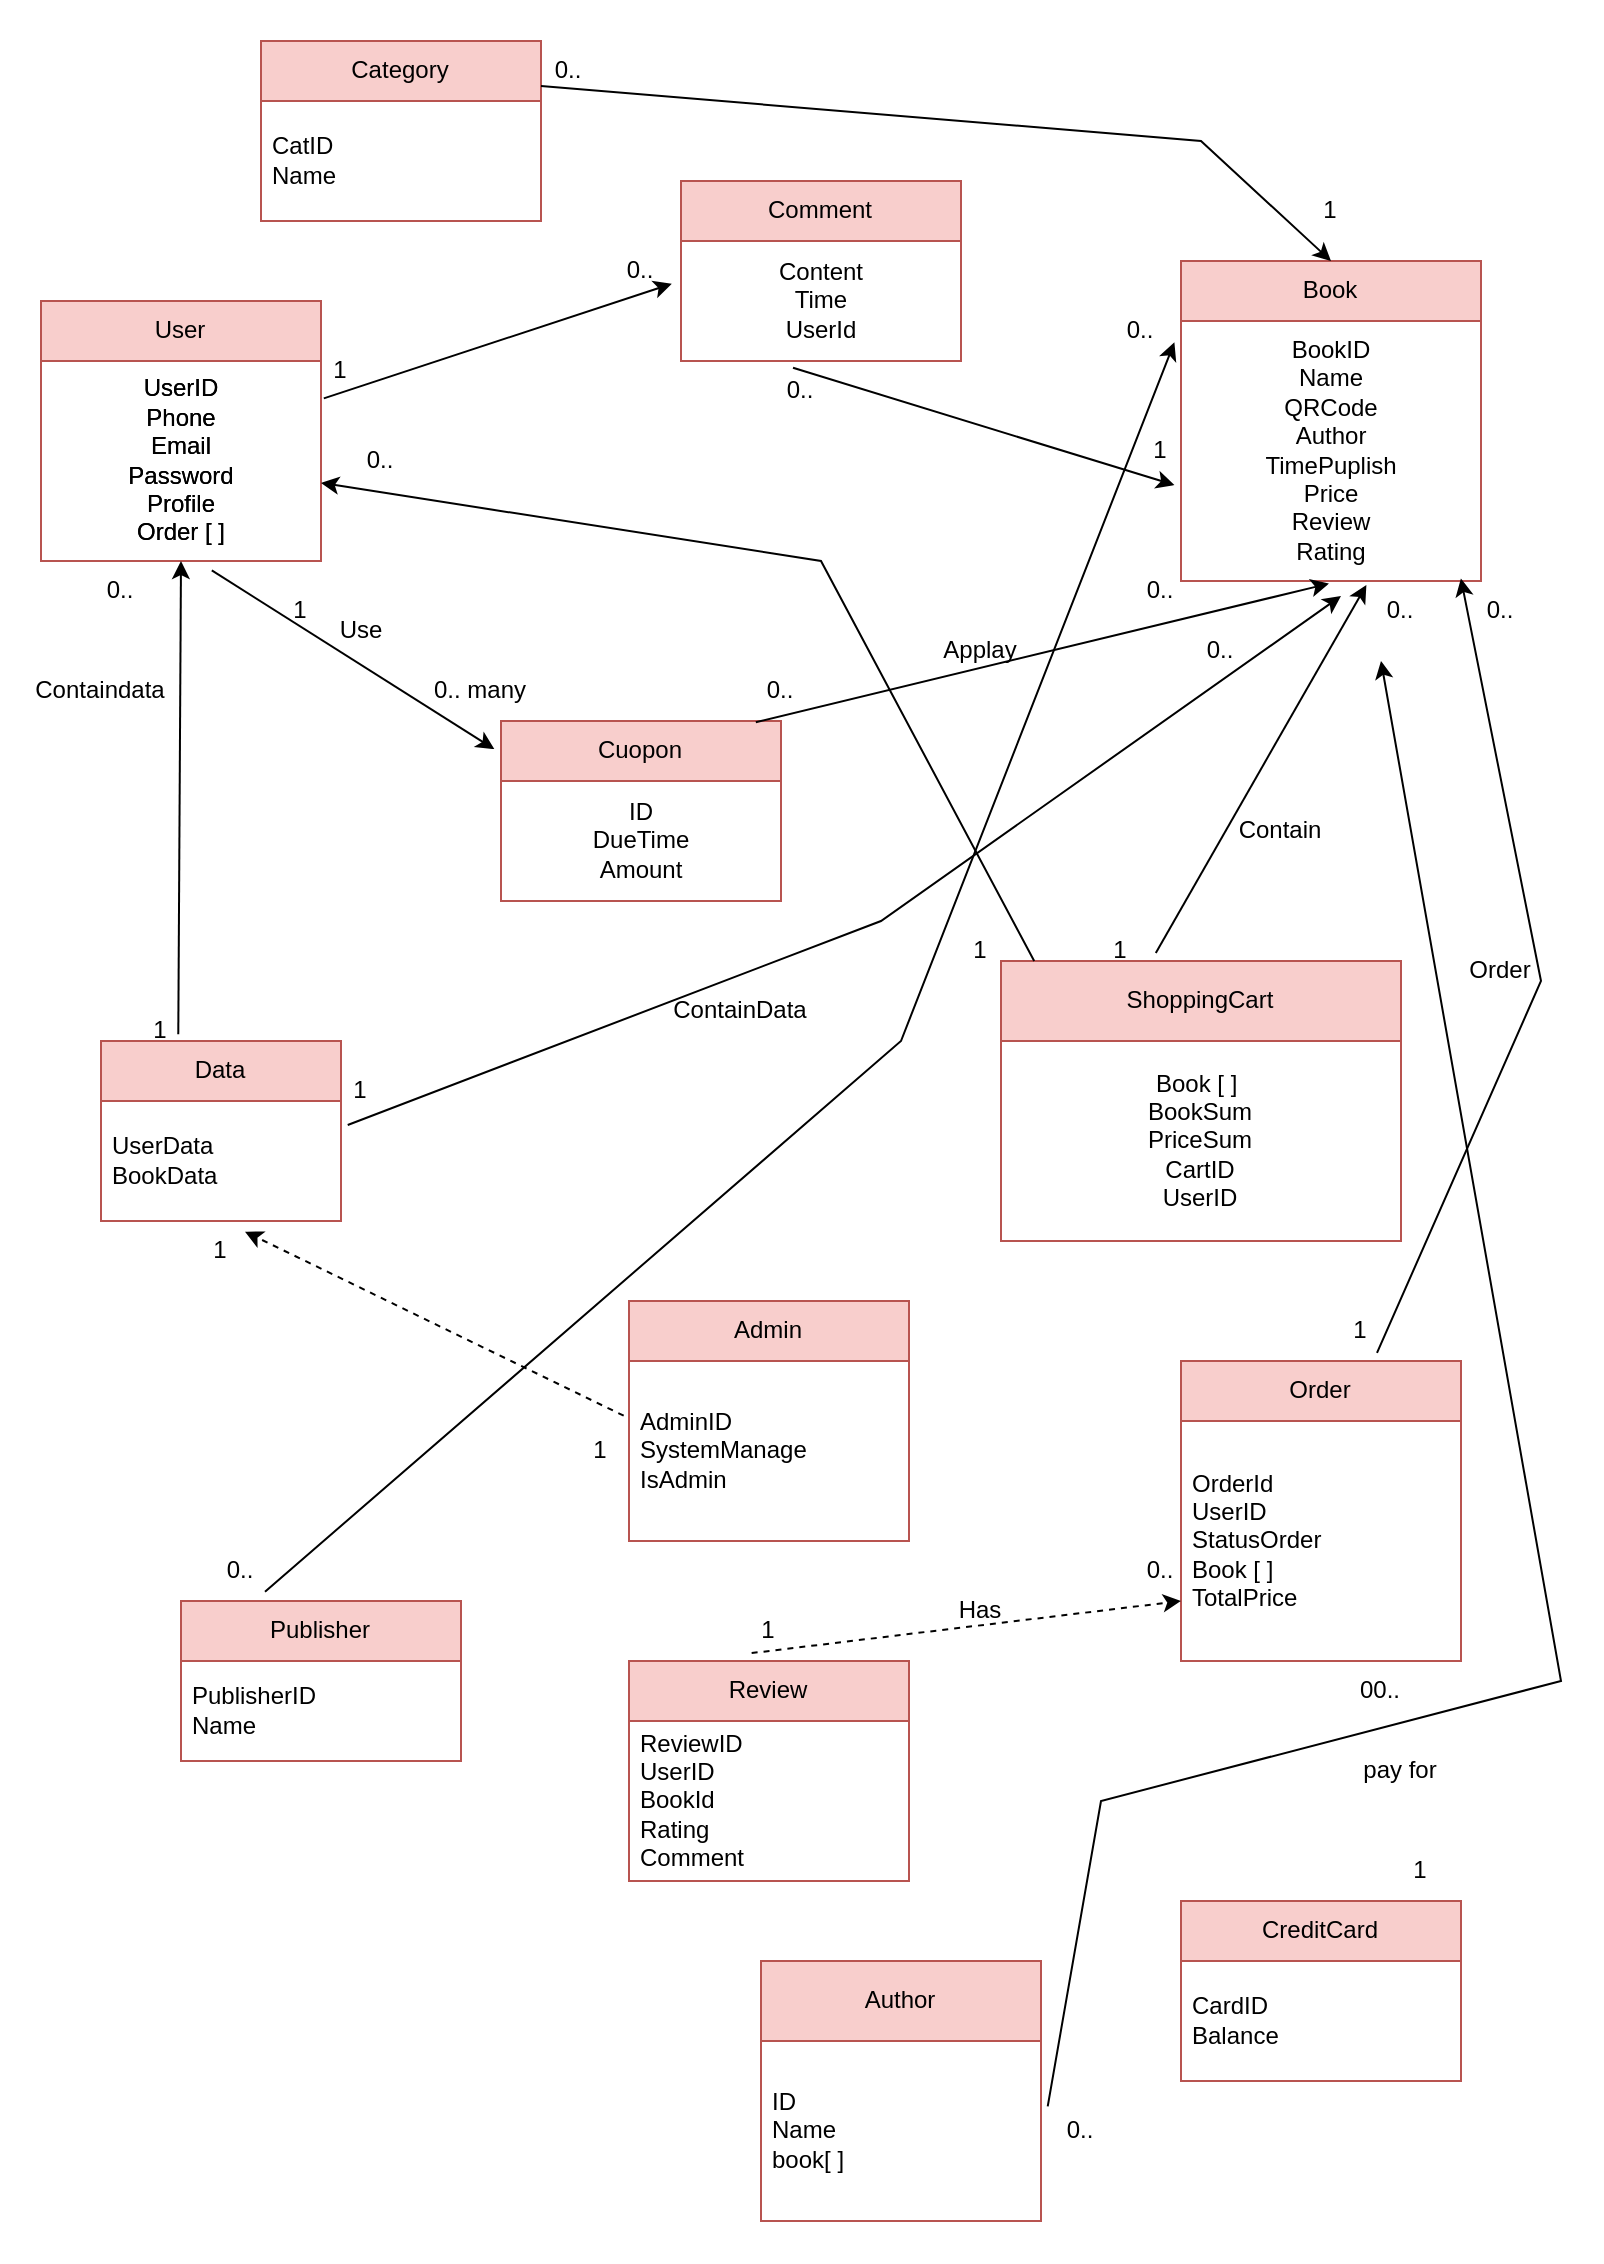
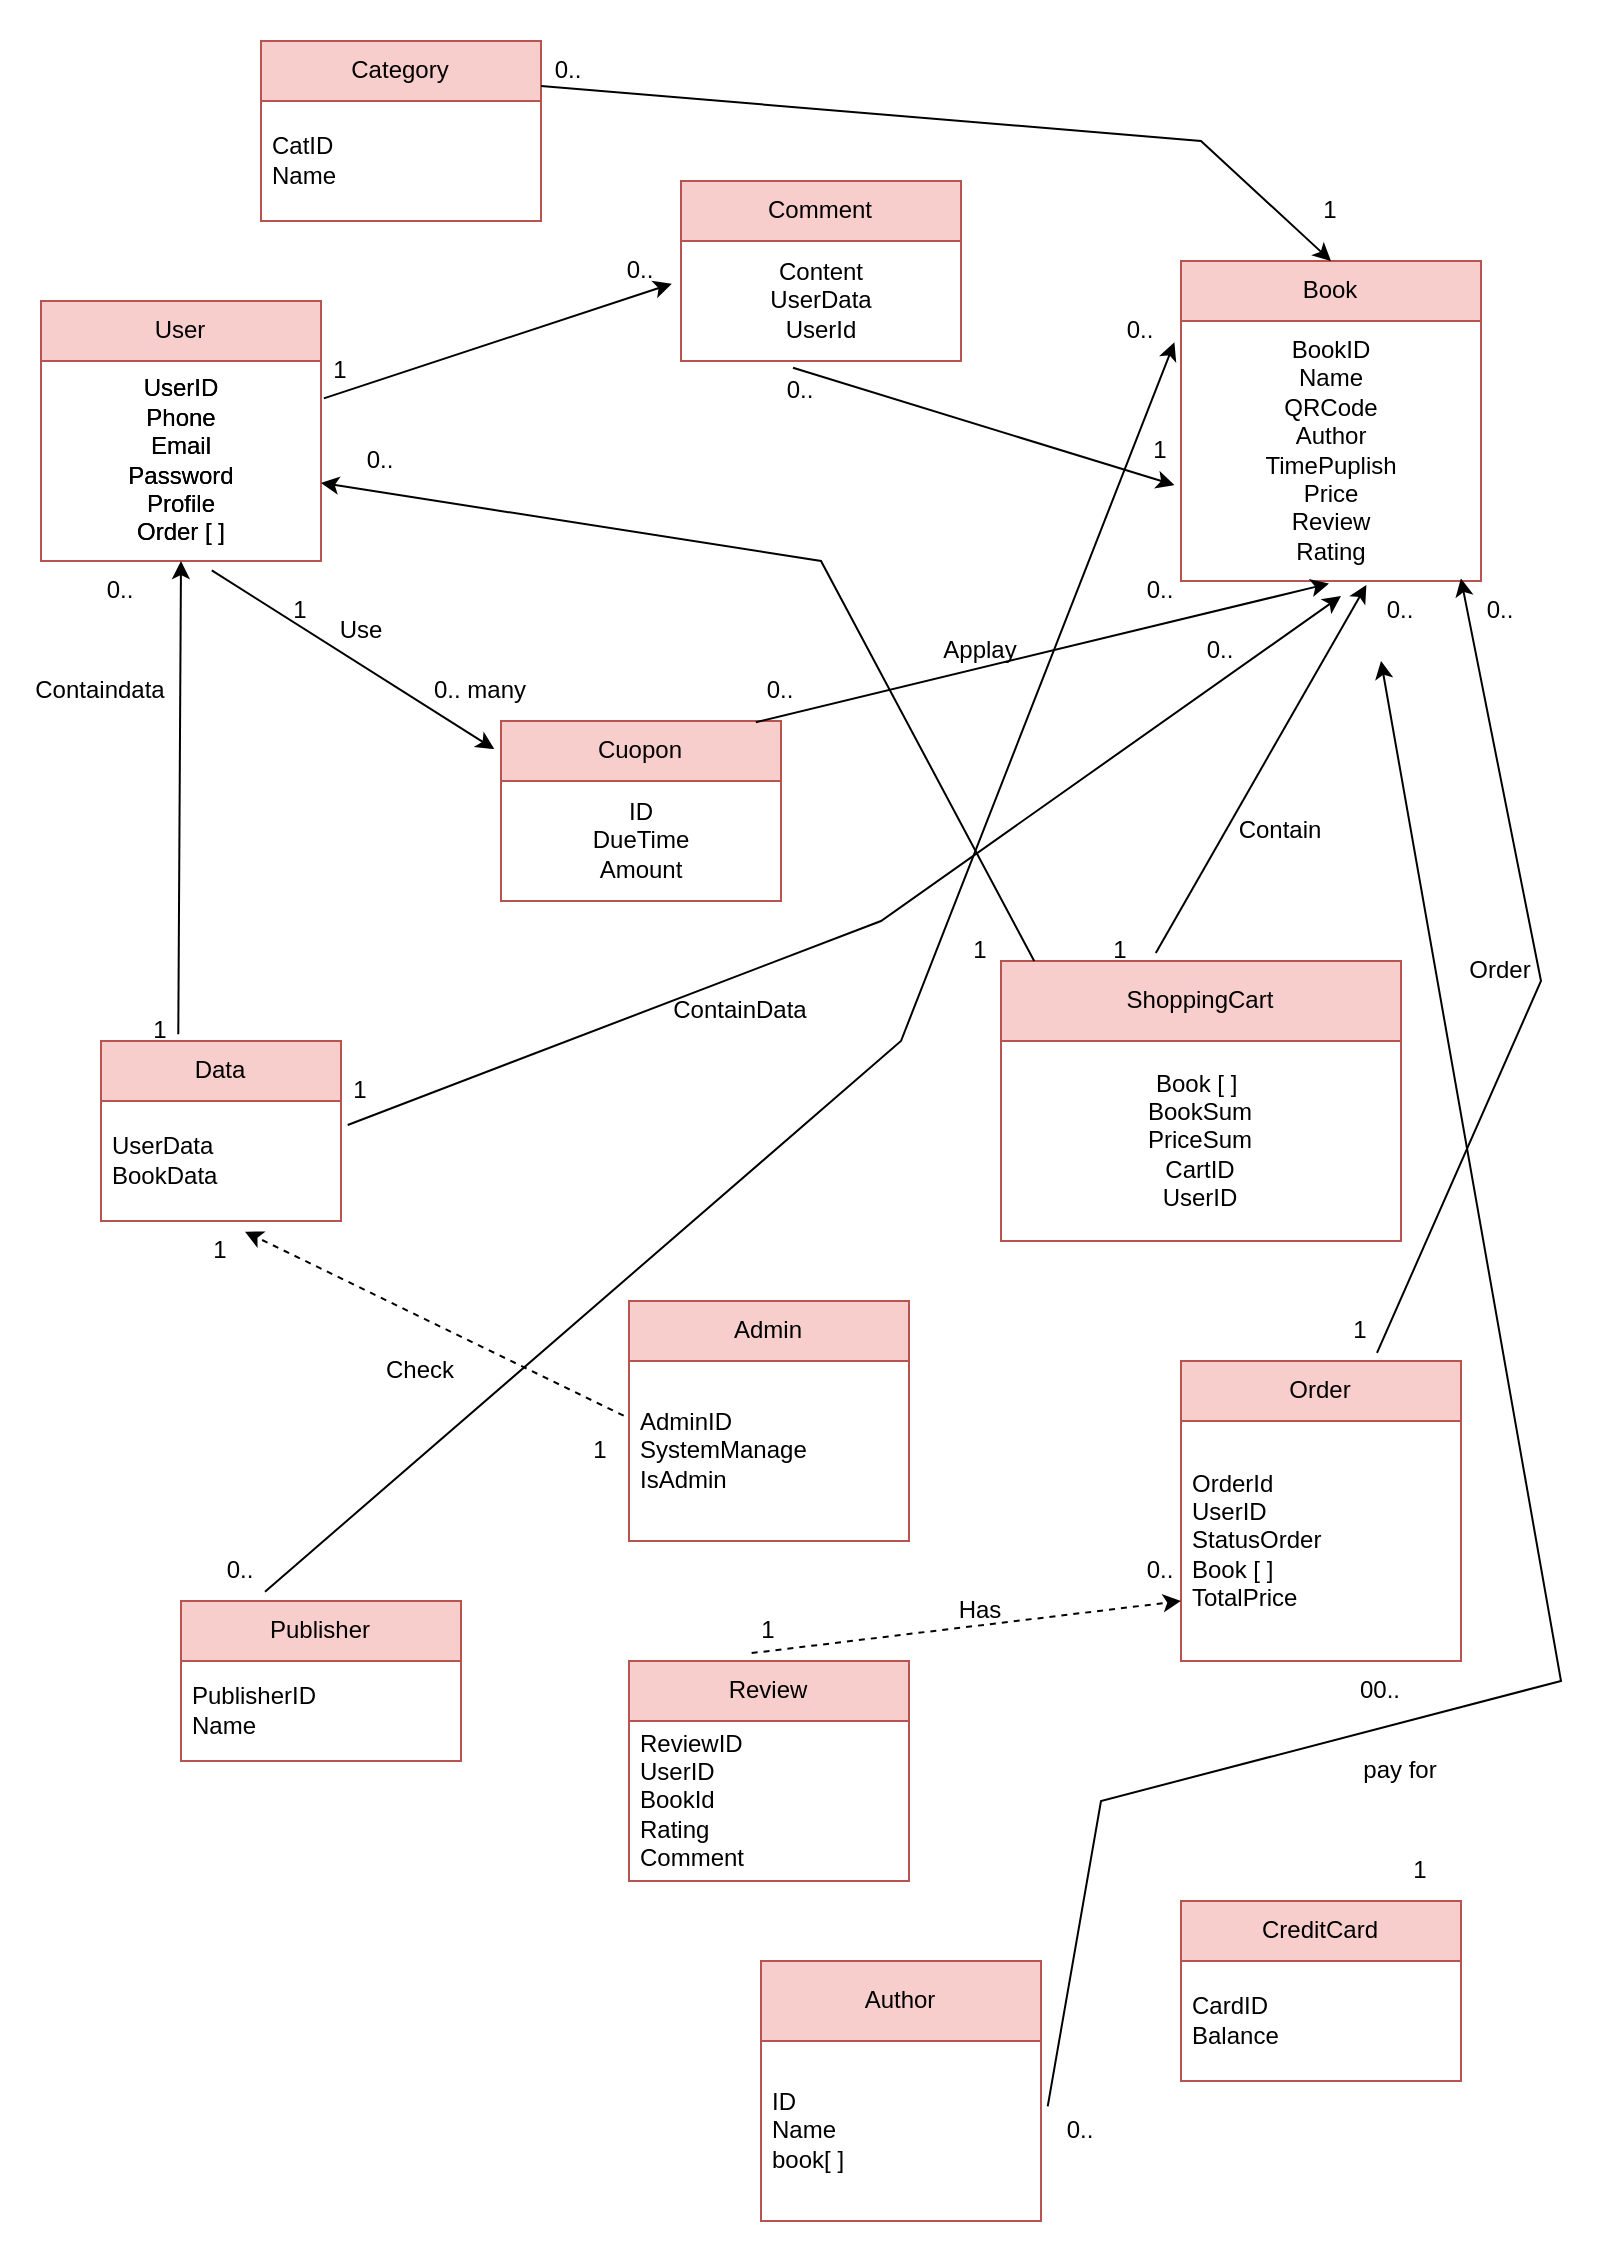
node "Content Time UserId": label "Content Time UserId" -> "Content UserData UserId"
node "Check": added
